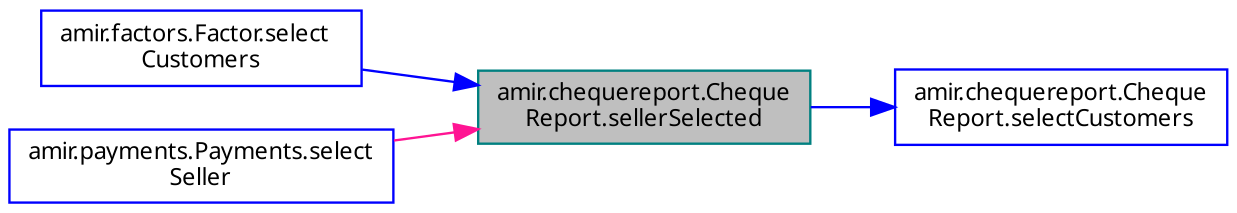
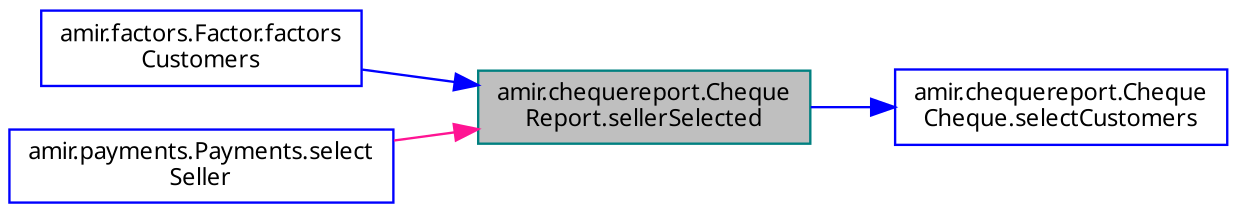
node "amir.factors.Factor.select Customers": label "amir.factors.Factor.select Customers" -> "amir.factors.Factor.factors Customers"
node "amir.chequereport.Cheque Report.selectCustomers": label "amir.chequereport.Cheque Report.selectCustomers" -> "amir.chequereport.Cheque Cheque.selectCustomers"
